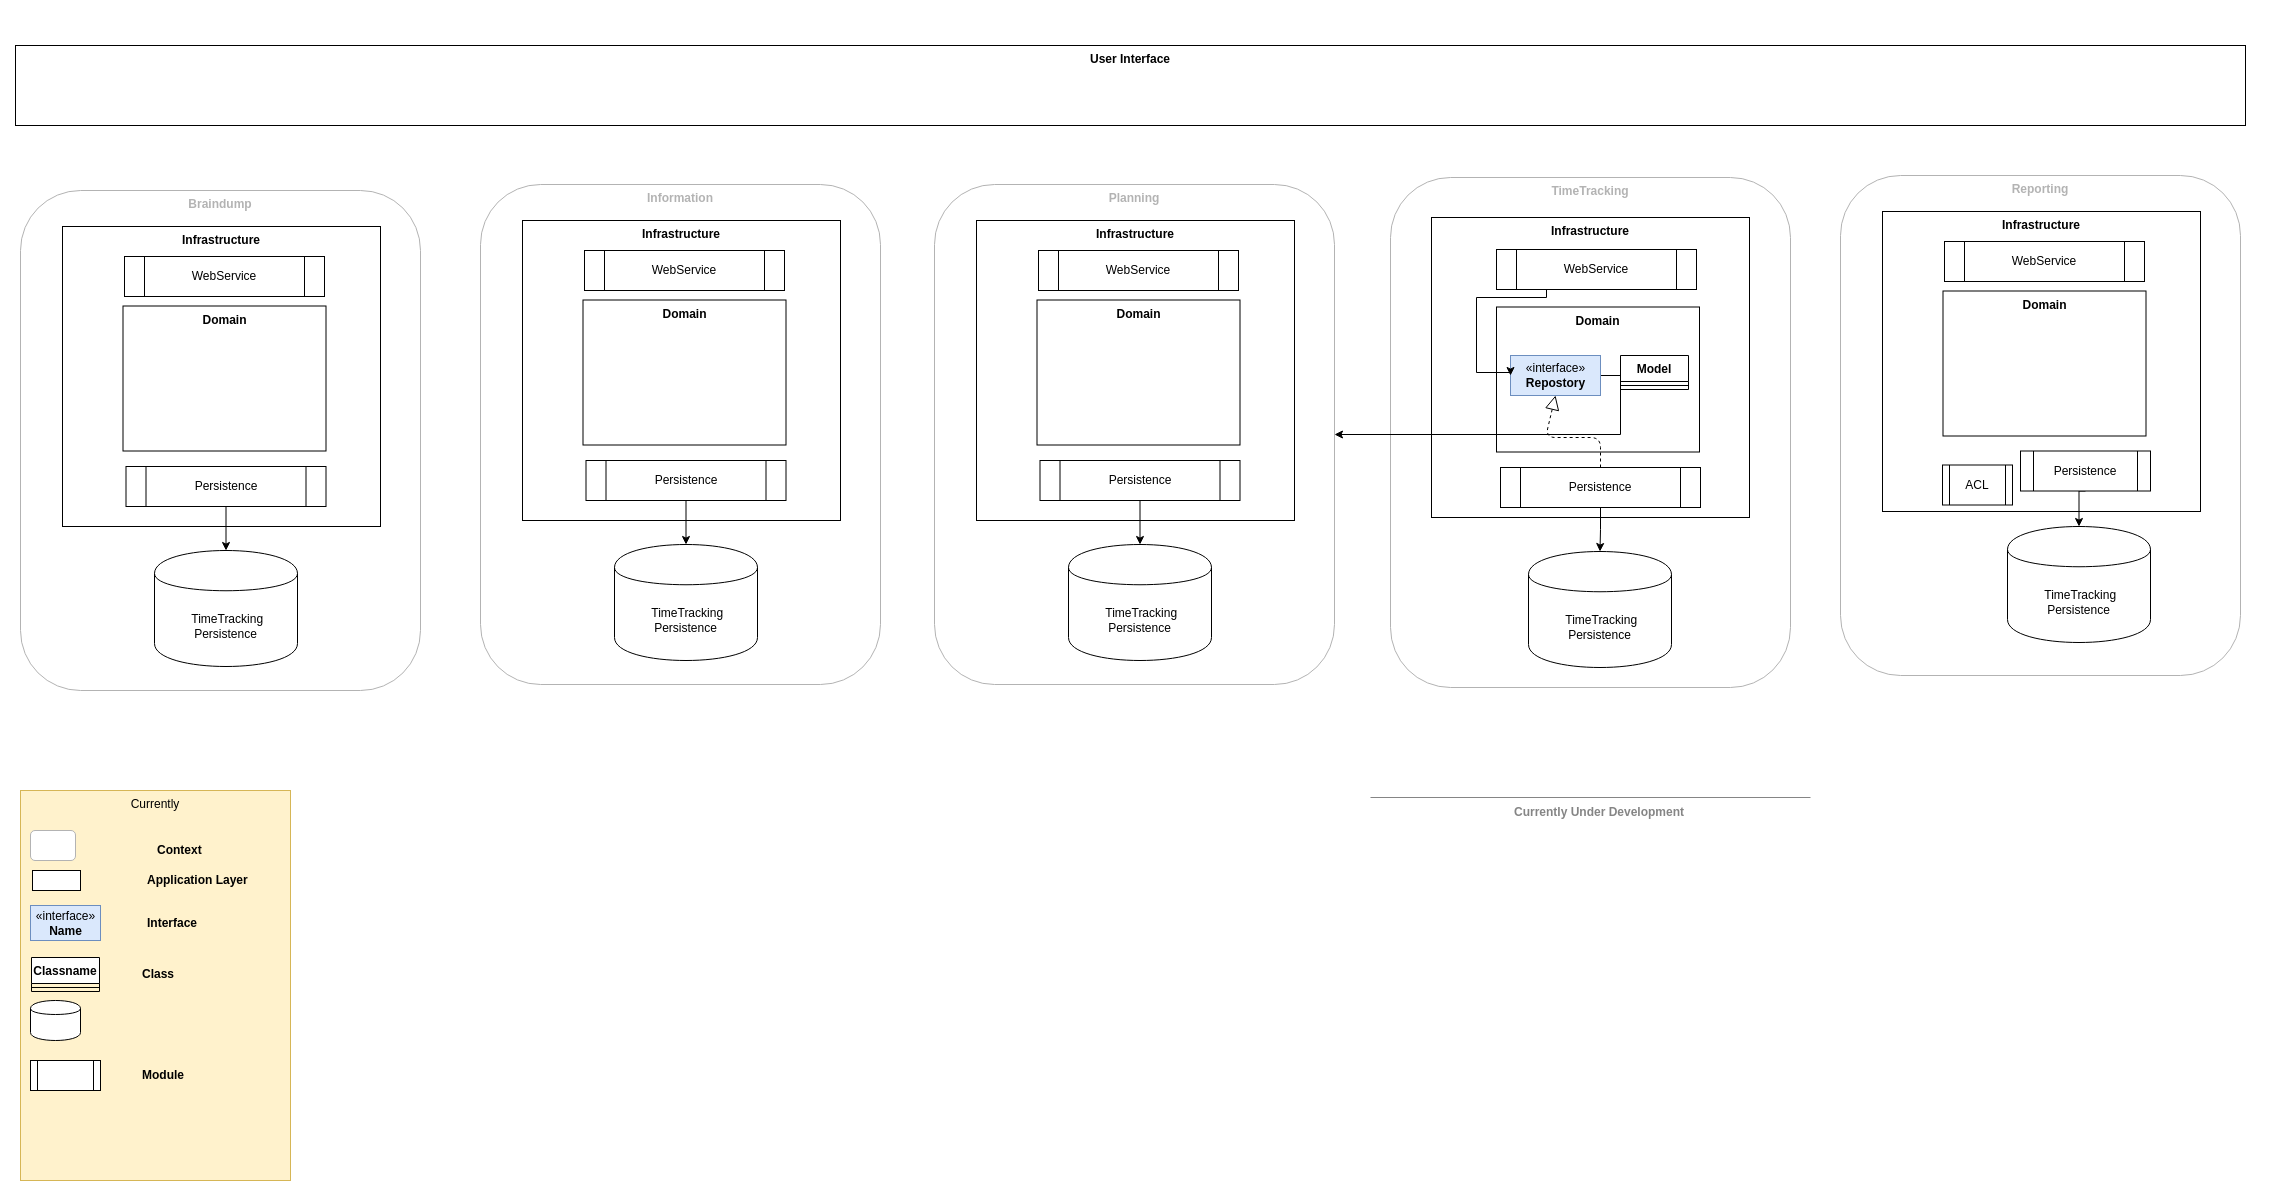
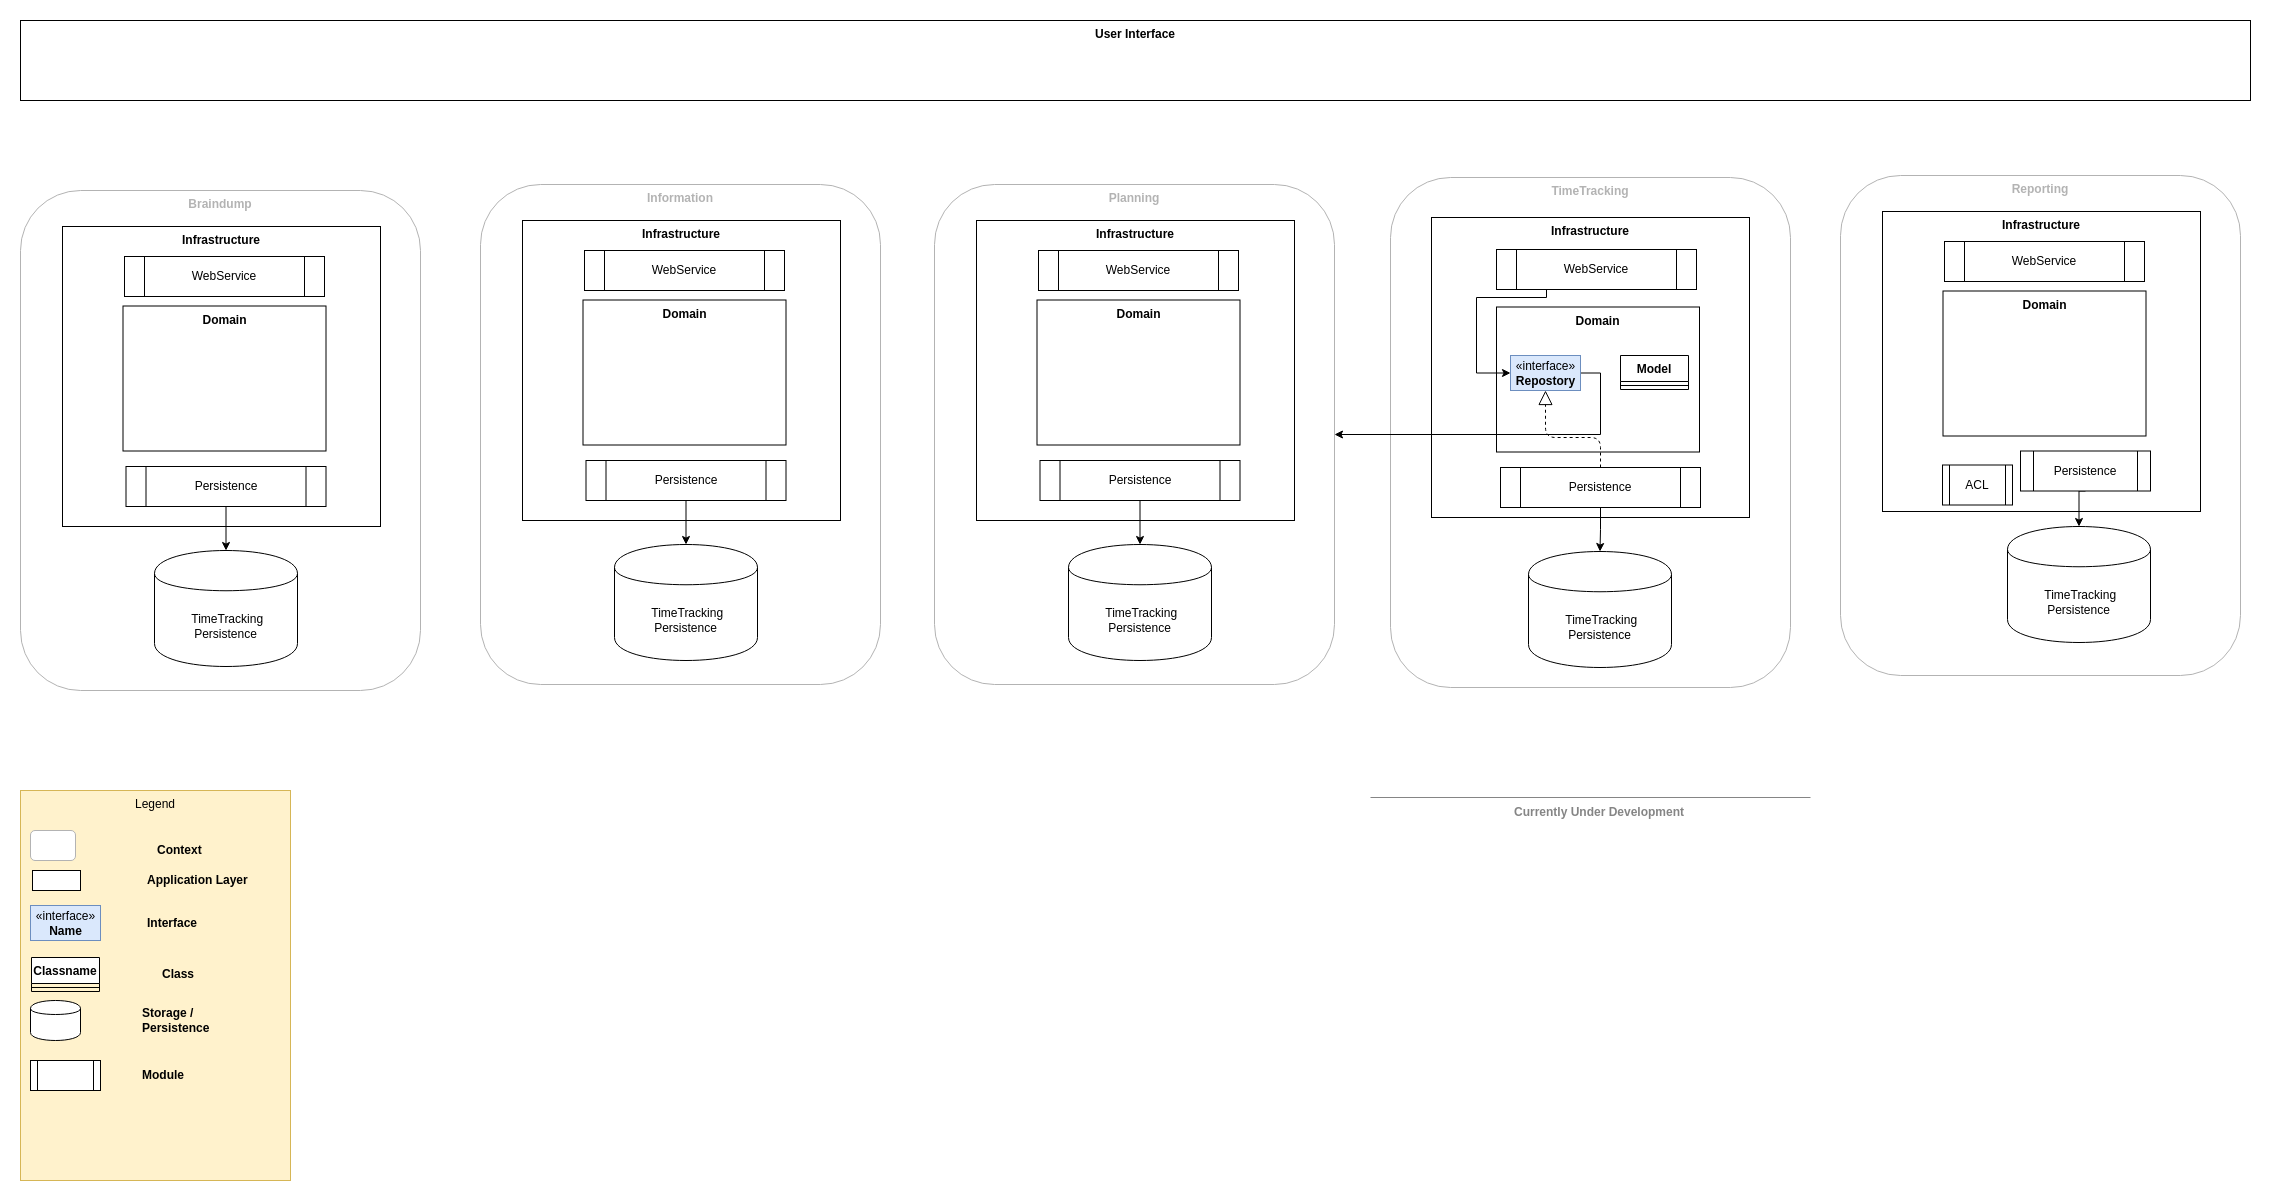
node "User Interface": moved (1131, 86) -> (1136, 61)
node "«interface» Repostory": size 90x40 -> 70x35
node "Currently": label "Currently" -> "Legend"
node "Class": moved (196, 975) -> (216, 975)
node "Storage / Persistence": added
